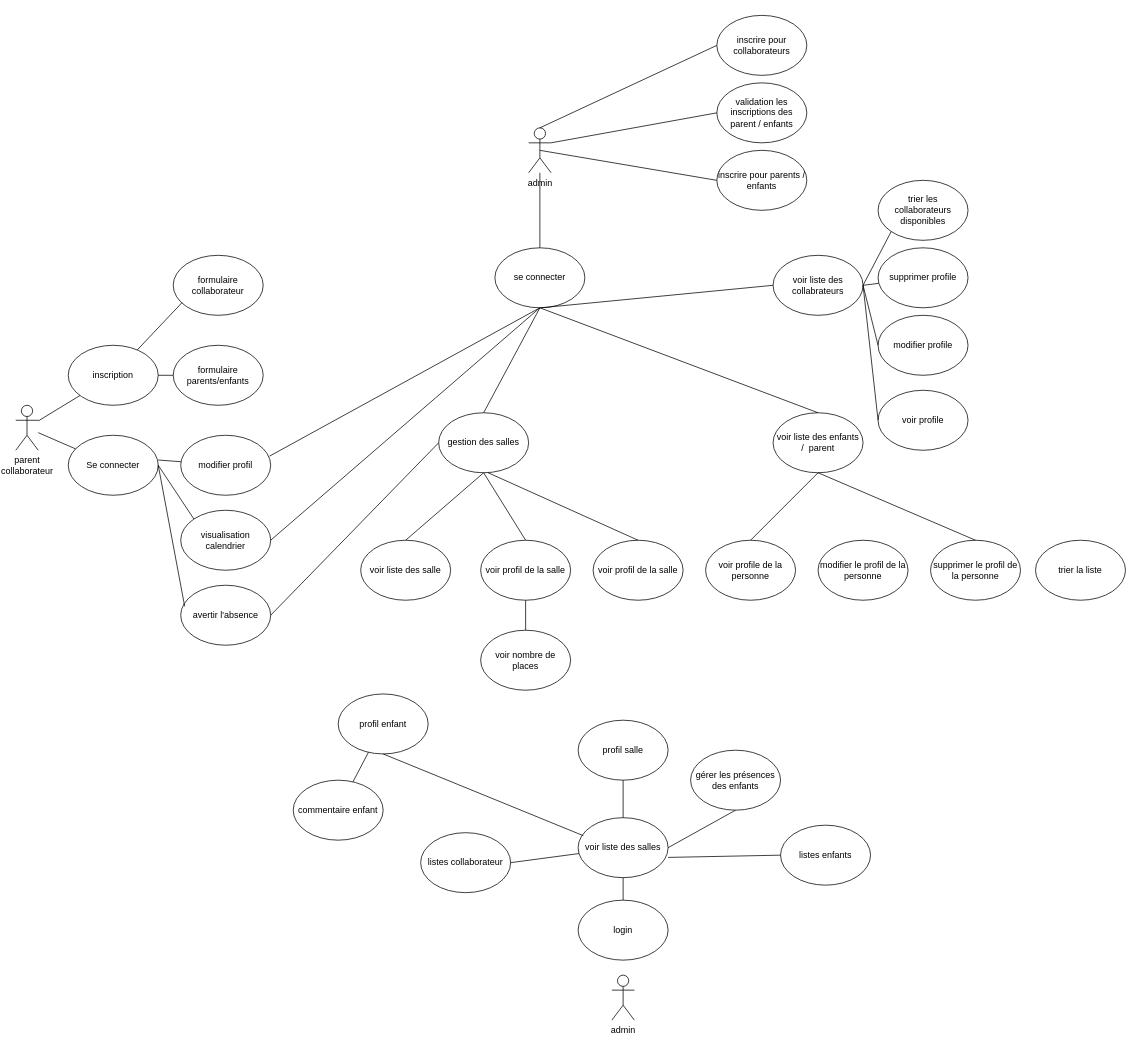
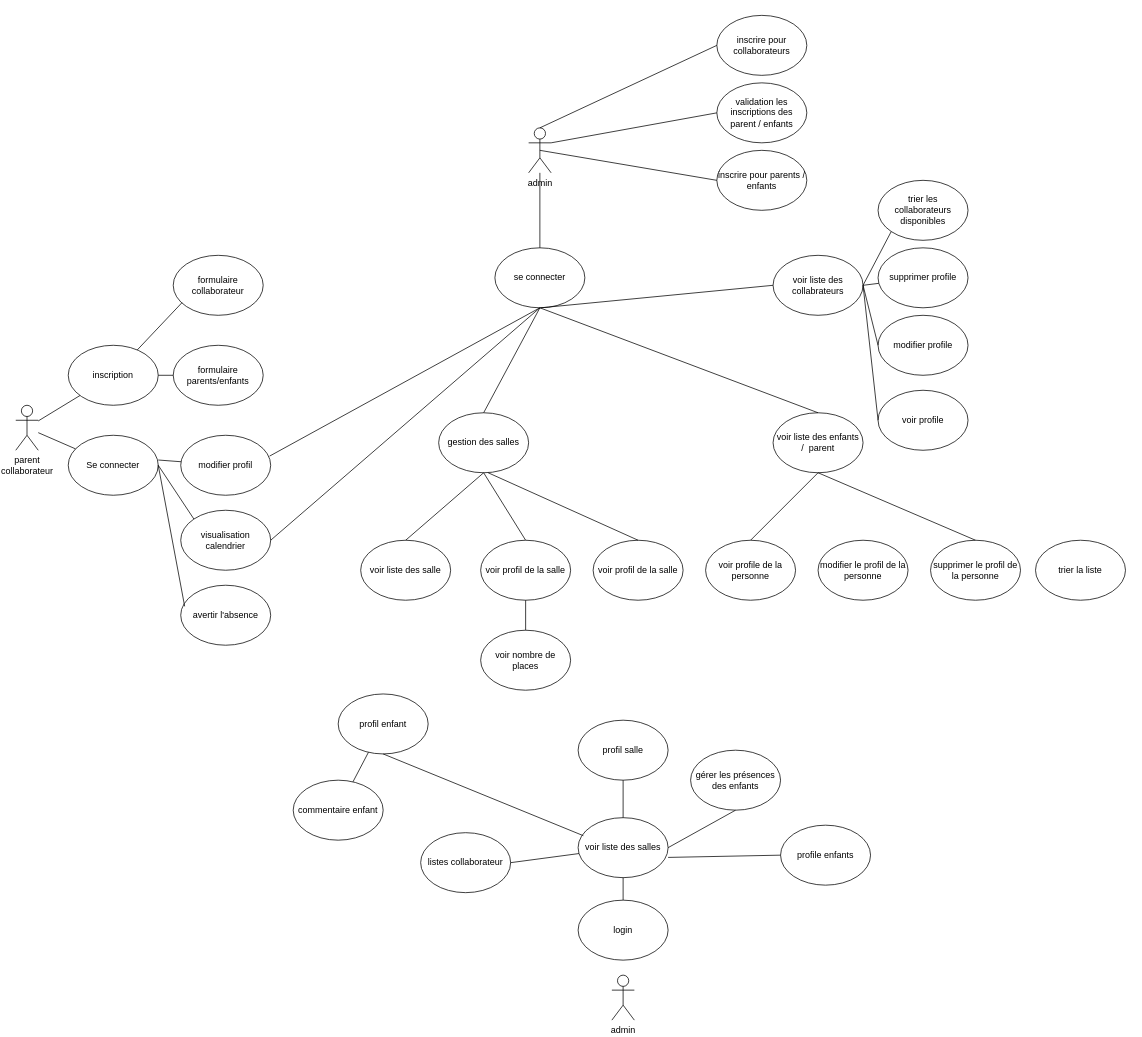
edge "gestion des salles" -- "avertir l'absence": removed
node "listes enfants": label "listes enfants" -> "profile enfants"
